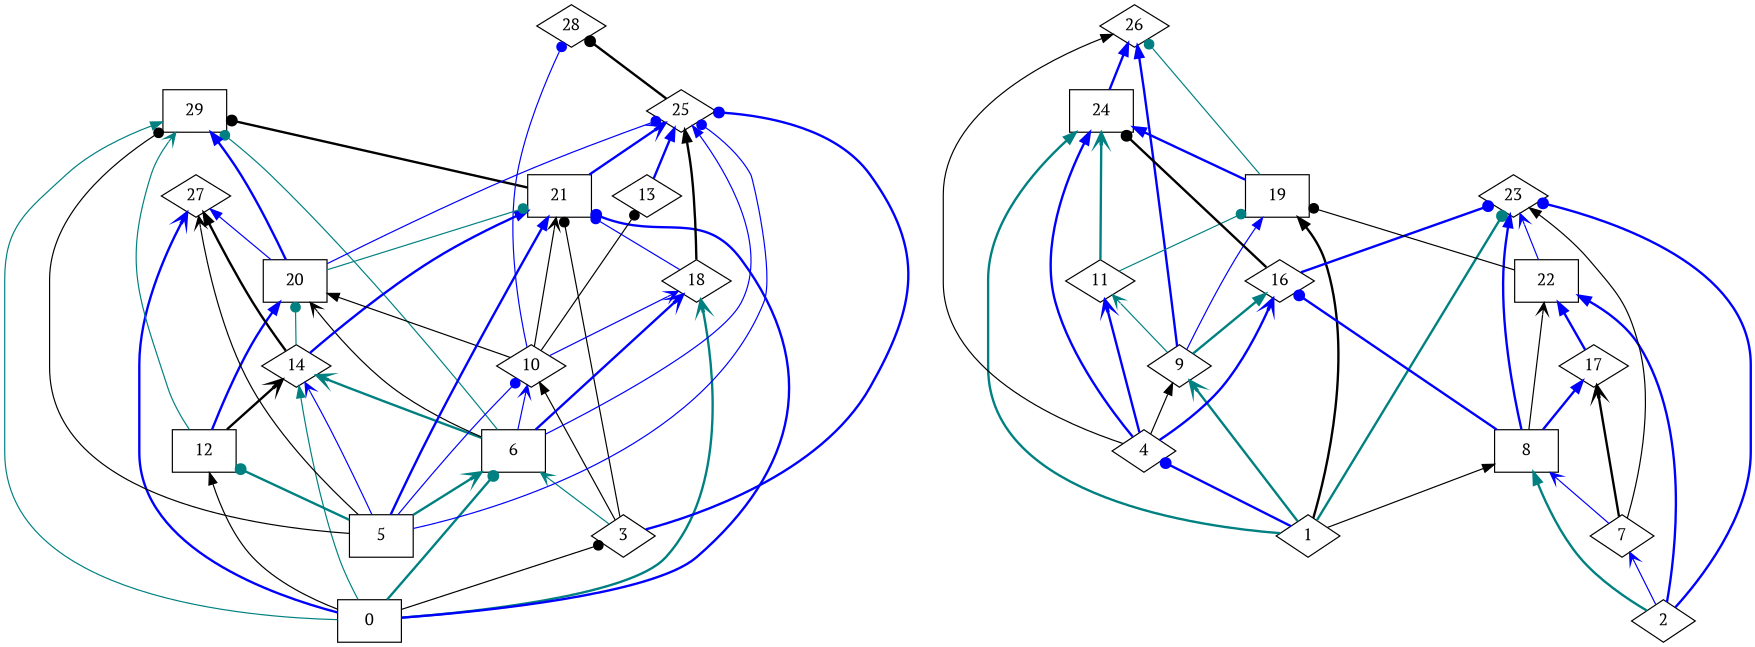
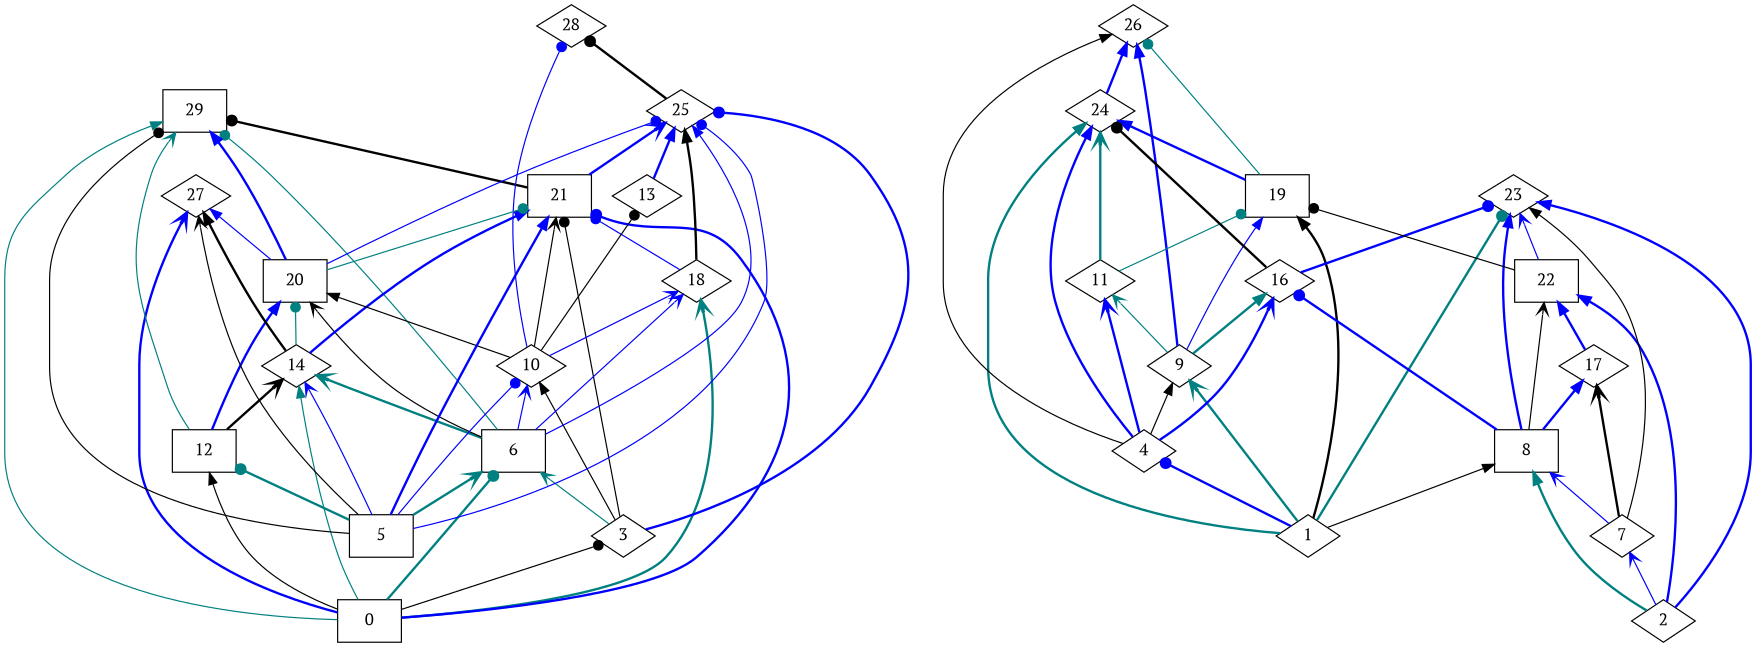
node "24": shape box -> diamond
edge "2" -> "23": arrowhead dot -> normal
edge "6" -> "18": style bold -> solid
